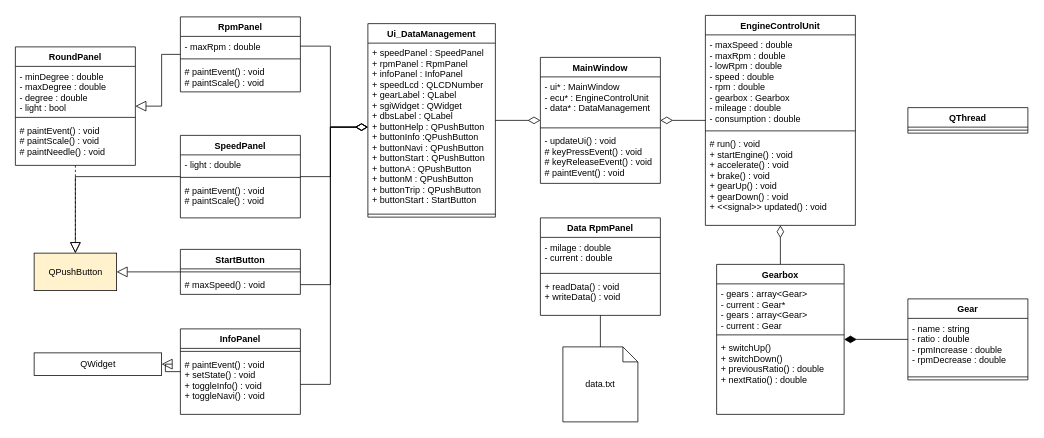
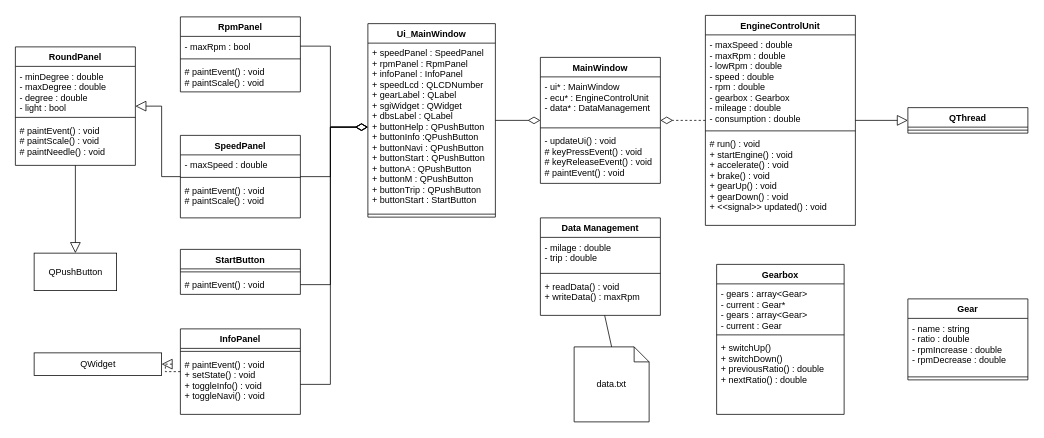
node "Ui_DataManagement": label "Ui_DataManagement" -> "Ui_MainWindow"
node "- maxRpm : double": label "- maxRpm : double" -> "- maxRpm : bool"
edge "RpmPanel" -> "RoundPanel": removed
edge "EngineControlUnit" -> "MainWindow": style solid -> dashed
edge "EngineControlUnit" -> "QThread": added
node "- light : double": label "- light : double" -> "- maxSpeed : double"
edge "RoundPanel" -> "QPushButton": style dashed -> solid
edge "SpeedPanel" -> "QPushButton": now "SpeedPanel" -> "RoundPanel"
node "Data RpmPanel": label "Data RpmPanel" -> "Data Management"
node "- milage : double - current : double": label "- milage : double - current : double" -> "- milage : double - trip : double"
edge "Gearbox" -> "EngineControlUnit": removed
node "QPushButton": fillcolor #fff2cc -> #ffffff
edge "StartButton" -> "QPushButton": removed
node "# maxSpeed() : void": label "# maxSpeed() : void" -> "# paintEvent() : void"
node "+ readData() : void + writeData() : void": label "+ readData() : void + writeData() : void" -> "+ readData() : void + writeData() : maxRpm"
edge "Gear" -> "Gearbox": removed
edge "InfoPanel" -> "QWidget": style solid -> dashed
node "data.txt": moved (600, 384) -> (612, 384)
